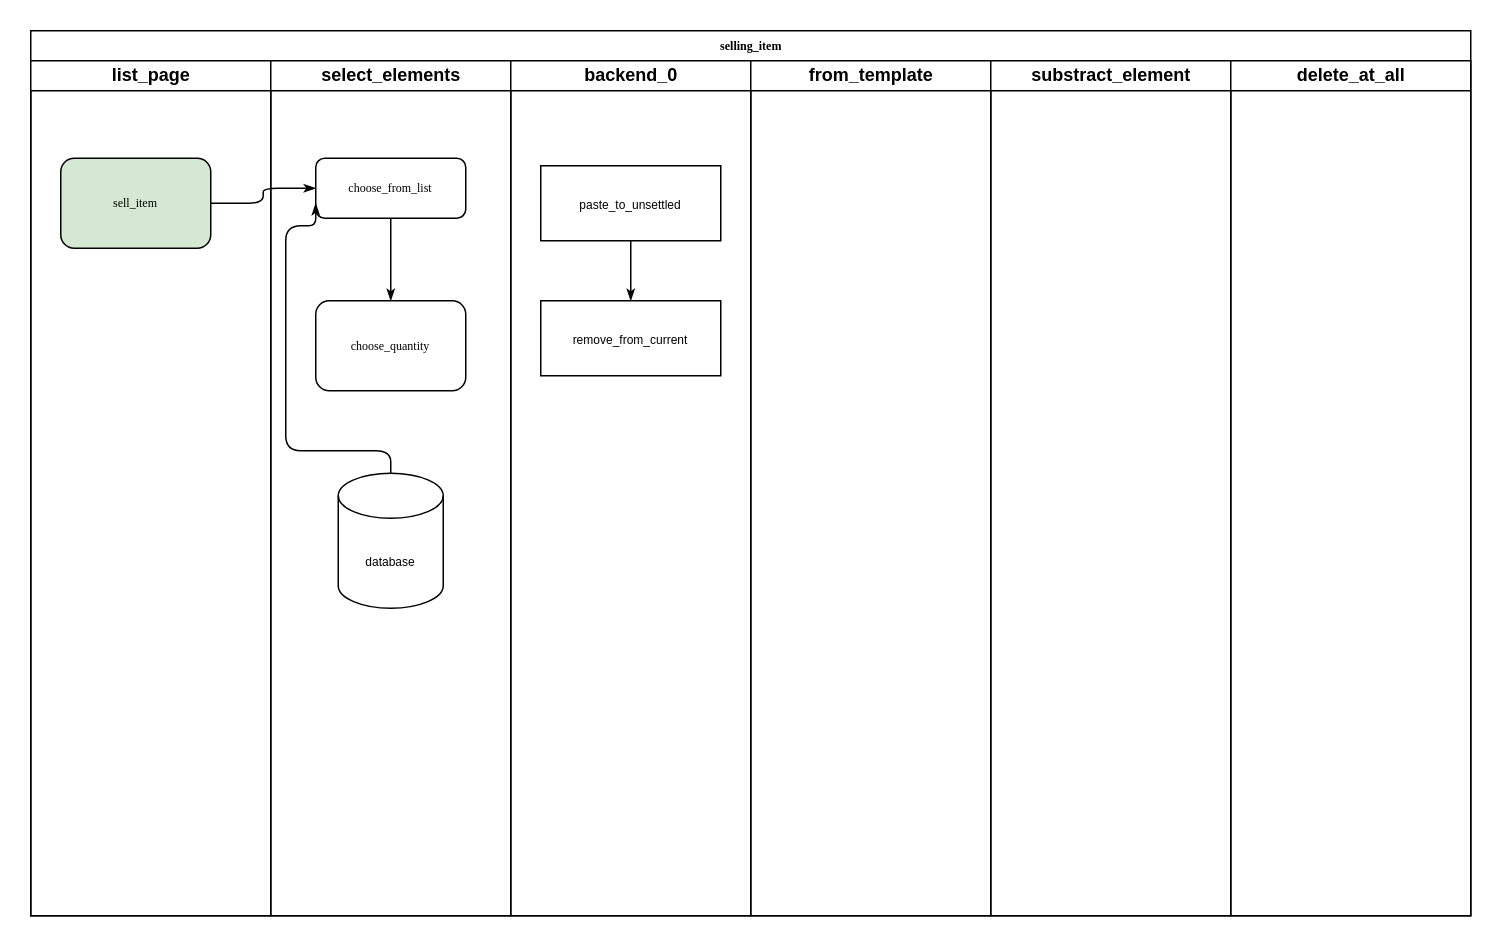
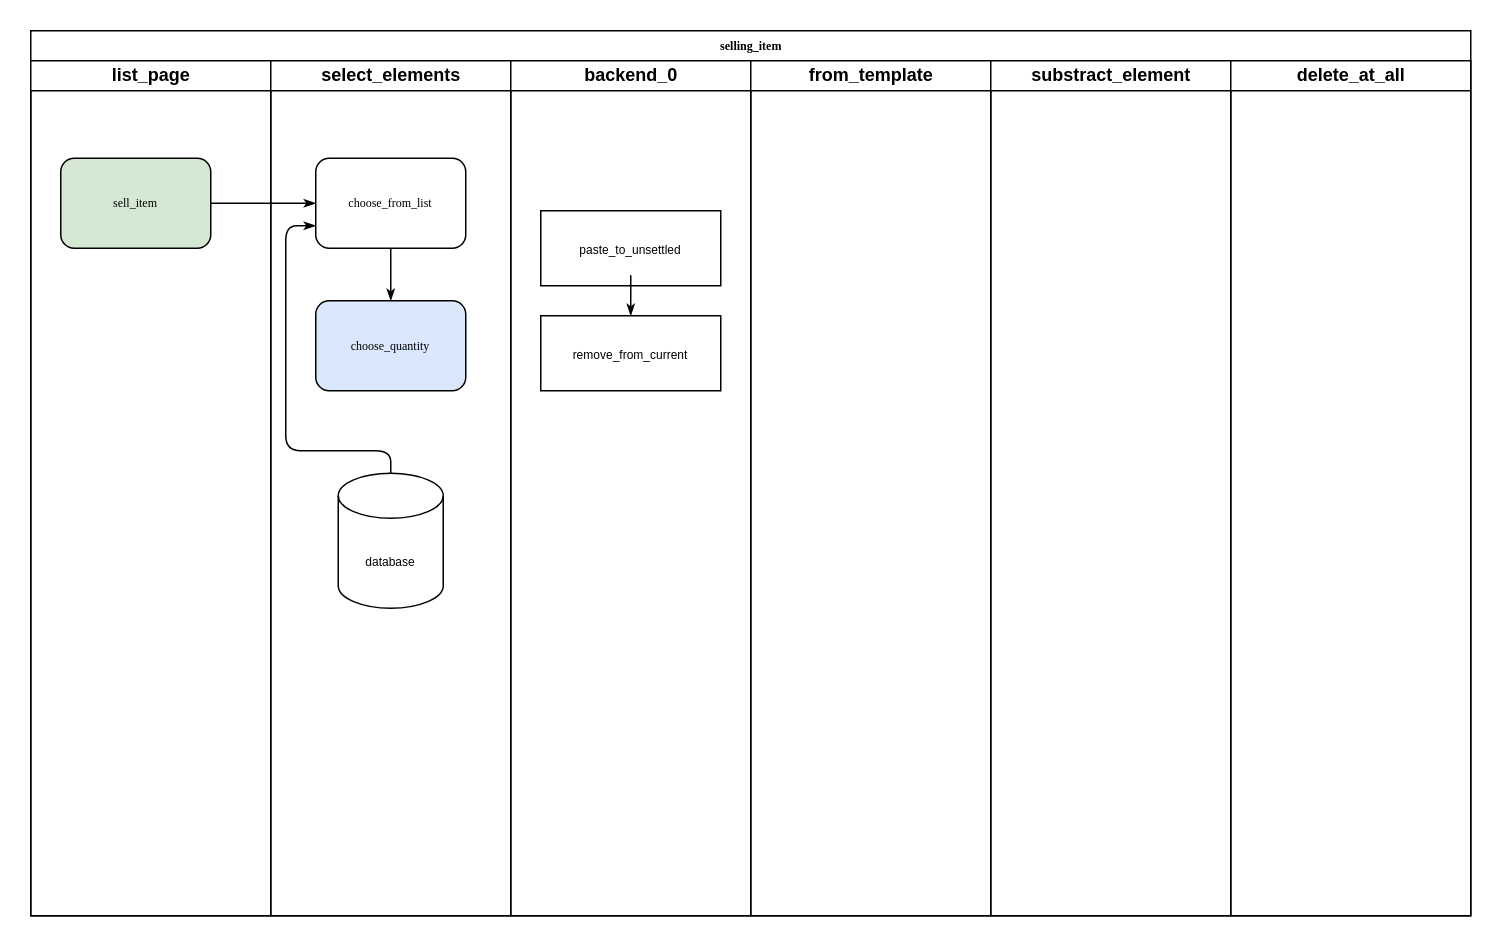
node "choose_from_list": size 150x60 -> 150x90
node "paste_to_unsettled": moved (631, 203) -> (631, 248)
node "remove_from_current": moved (631, 338) -> (631, 353)
node "choose_quantity": fillcolor #ffffff -> #dae8fc
